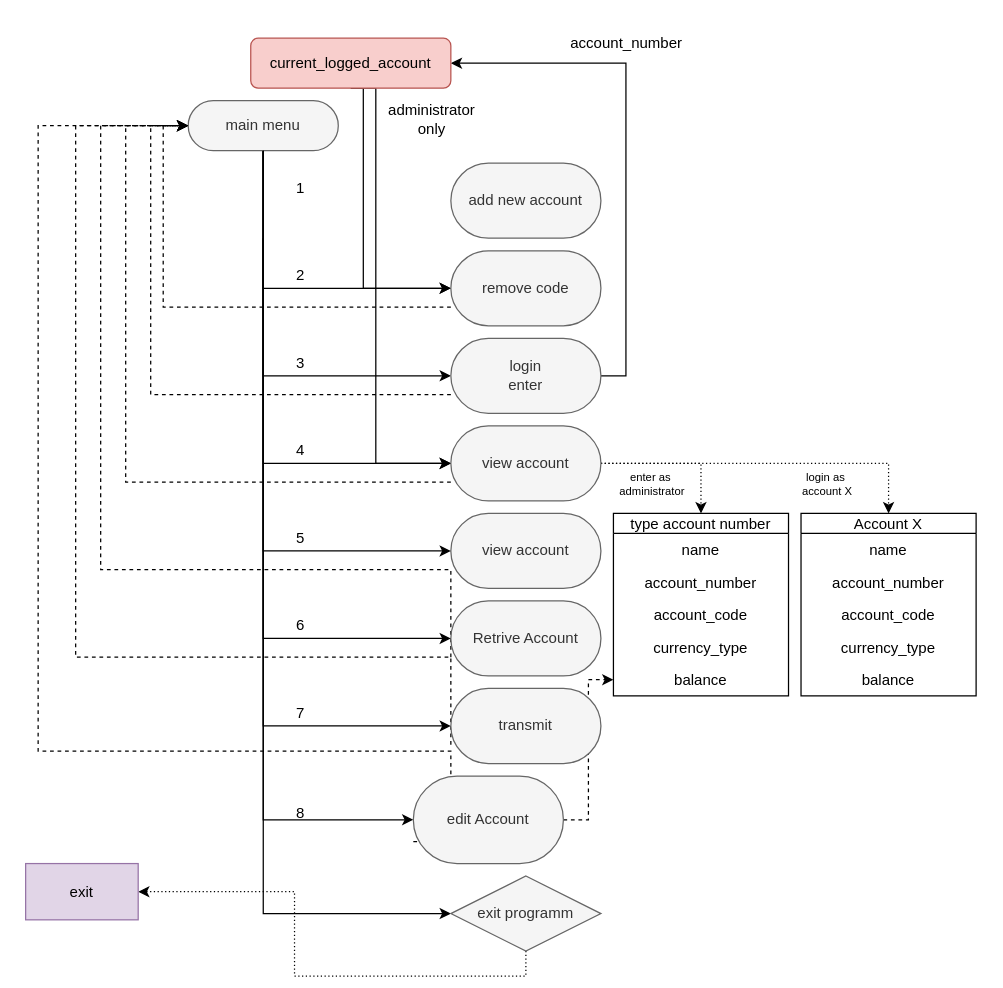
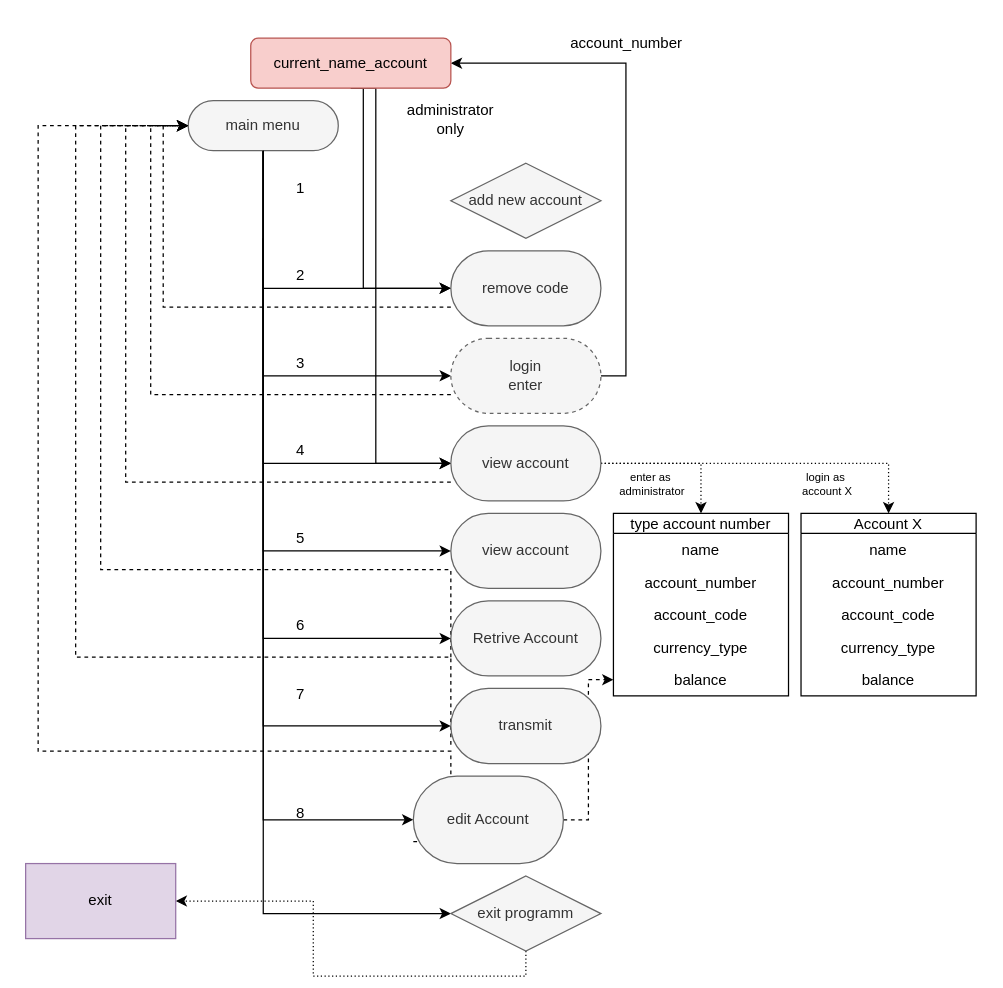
node "current_logged_account": label "current_logged_account" -> "current_name_account"
node "administrator only": moved (432, 119) -> (451, 119)
node "add new account": shape rounded rectangle -> diamond
node "login enter": style solid -> dashed
node "7": moved (301, 713) -> (301, 694)
node "exit": size 113x56 -> 150x75
